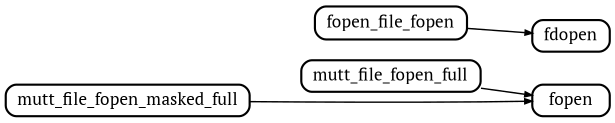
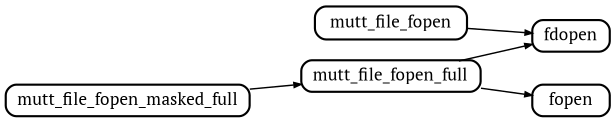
node "fopen_file_fopen": label "fopen_file_fopen" -> "mutt_file_fopen"
edge "mutt_file_fopen_full" -> "fdopen": added
edge "mutt_file_fopen_masked_full" -> "fopen": now "mutt_file_fopen_masked_full" -> "mutt_file_fopen_full"
